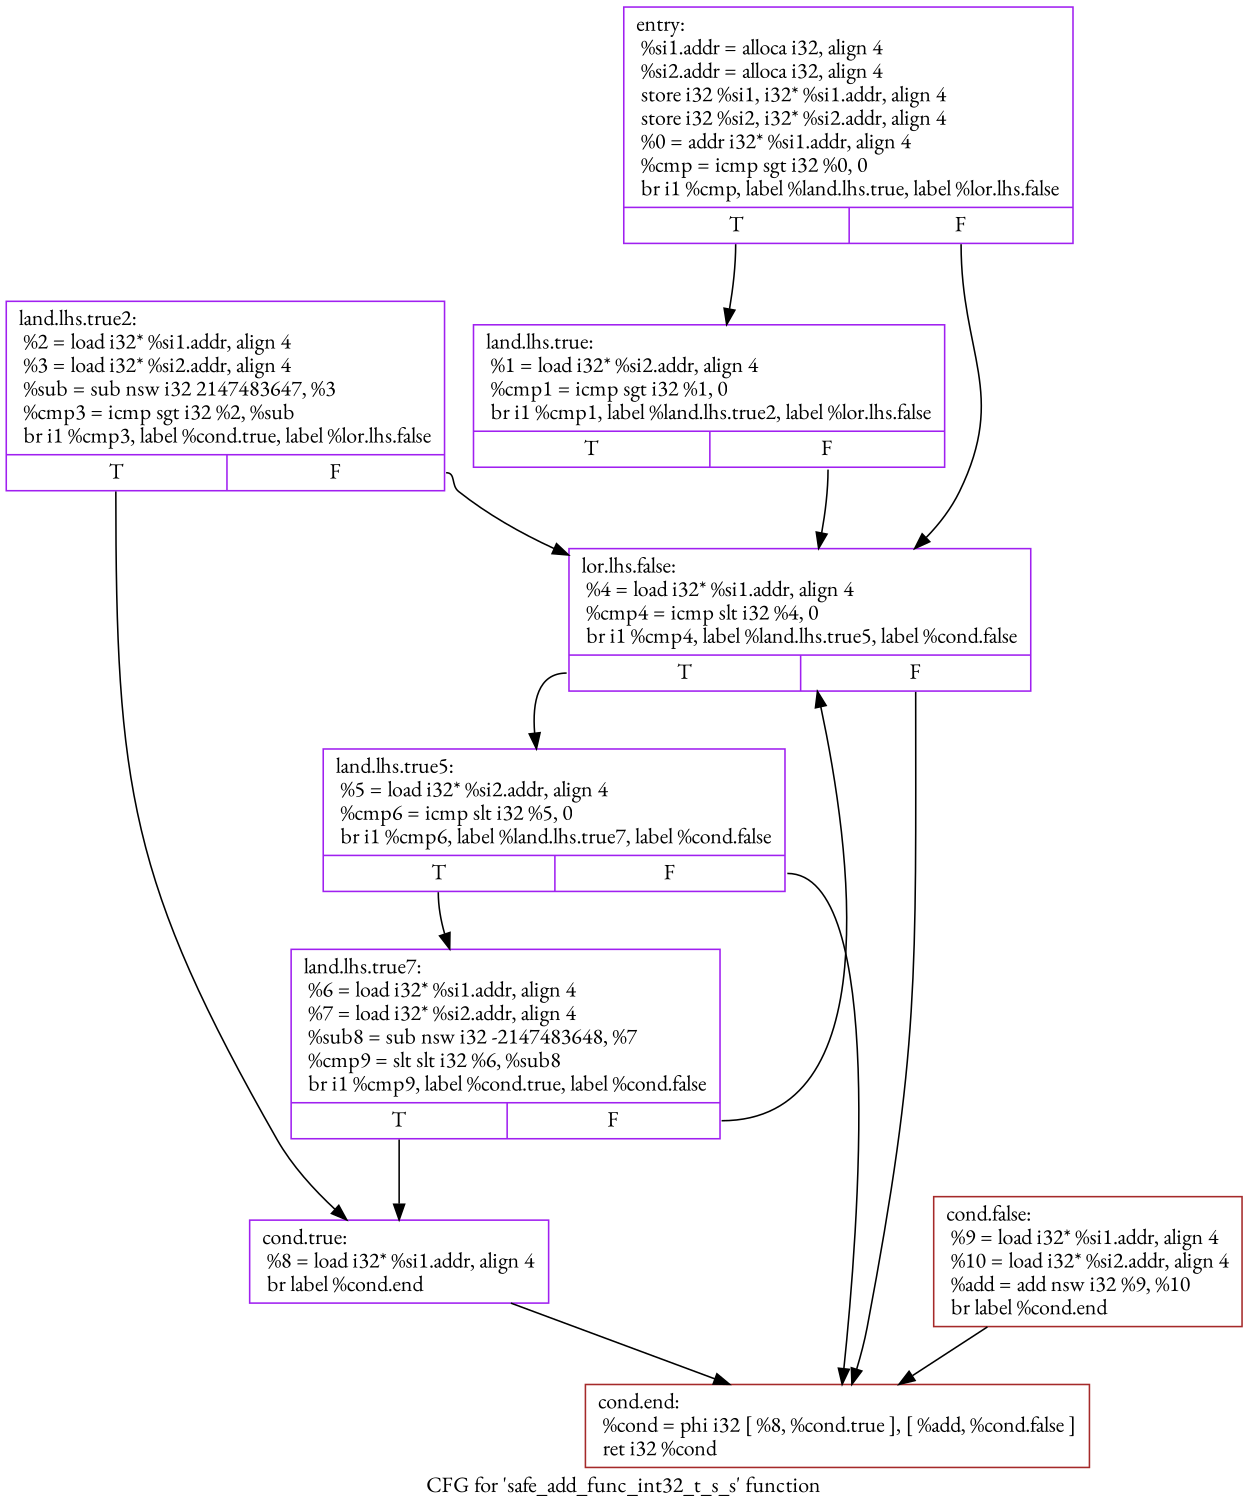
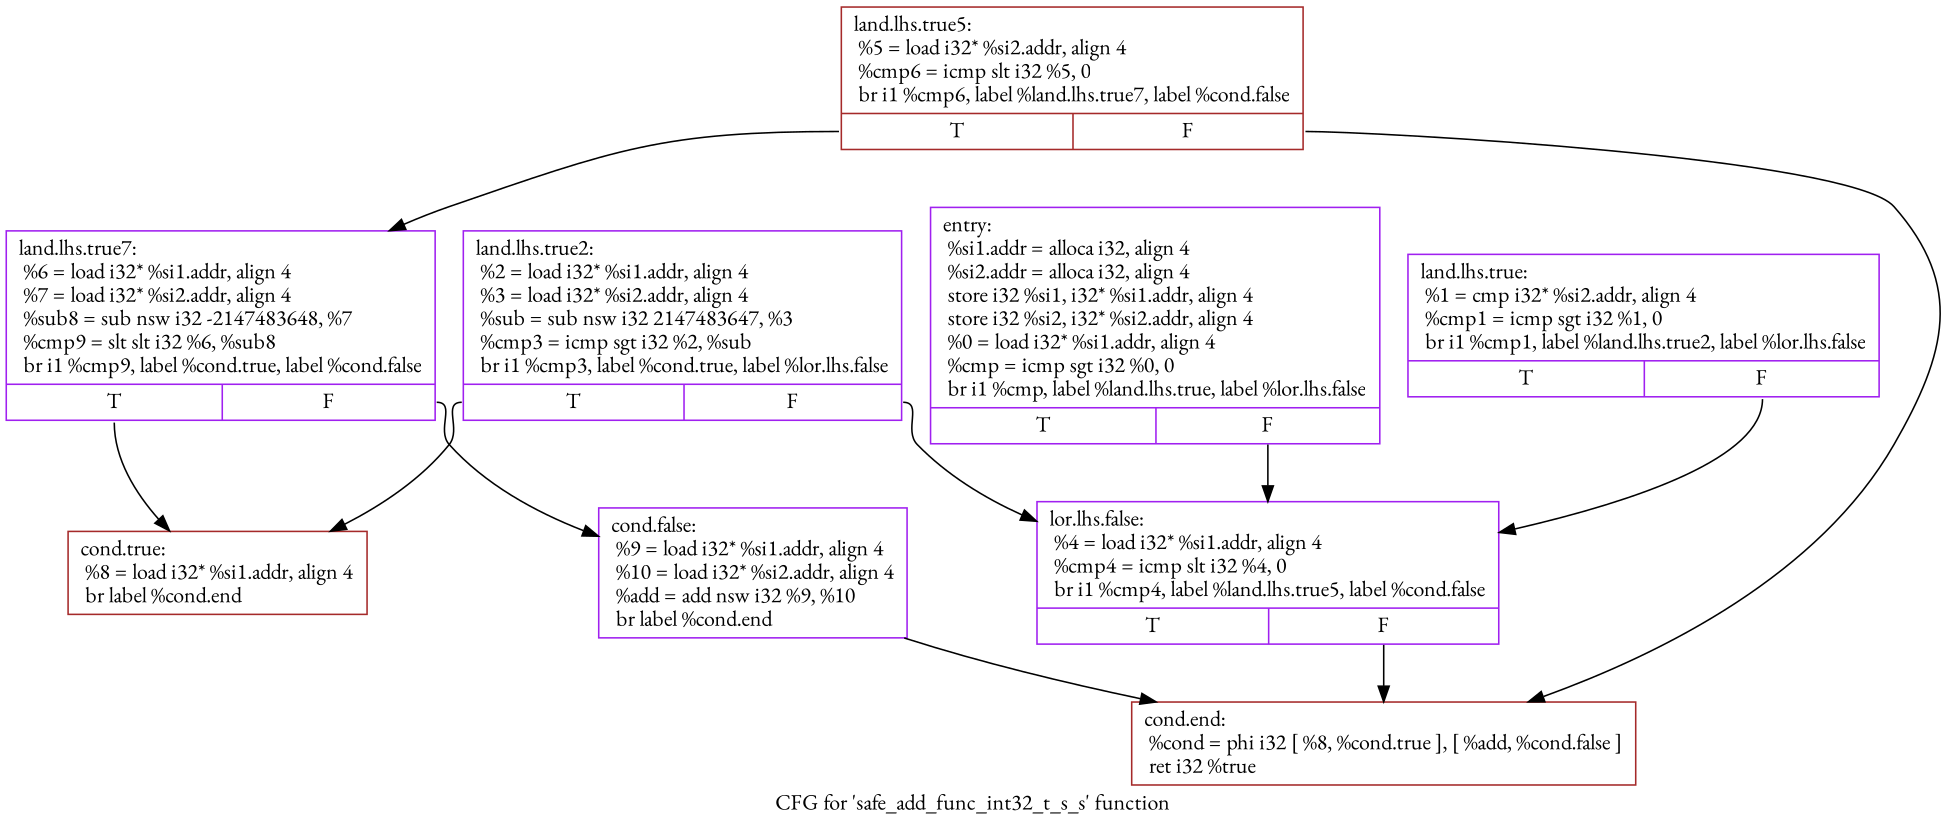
node "entry:": text "%0 = addr i32* %si1.addr, align 4" -> "%0 = load i32* %si1.addr, align 4"
edge "entry:" -> "land.lhs.true:": removed
node "land.lhs.true:": text "%1 = load i32* %si2.addr, align 4" -> "%1 = cmp i32* %si2.addr, align 4"
edge "lor.lhs.false:" -> "land.lhs.true5:": removed
node "land.lhs.true5:": color purple -> brown
edge "land.lhs.true7:" -> "lor.lhs.false:": now "land.lhs.true7:" -> "cond.false:"
node "cond.true:": color purple -> brown
node "cond.false:": color brown -> purple
edge "cond.true:" -> "cond.end:": removed
node "cond.end:": text "ret i32 %cond" -> "ret i32 %true"
